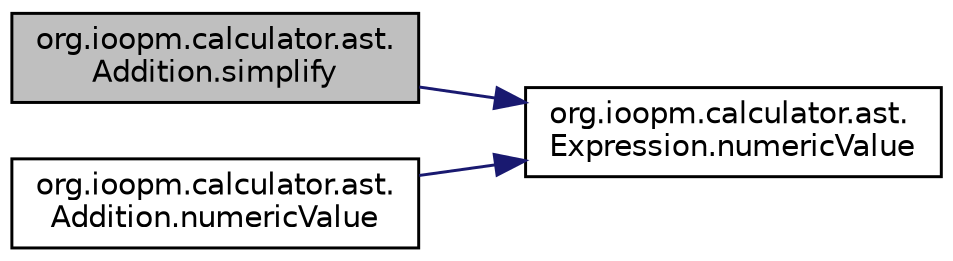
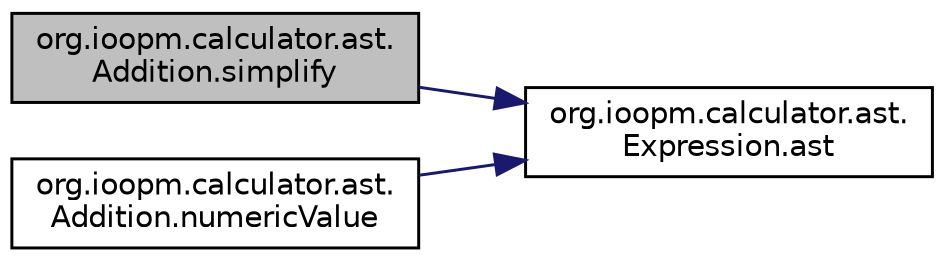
node "org.ioopm.calculator.ast. Expression.numericValue": label "org.ioopm.calculator.ast. Expression.numericValue" -> "org.ioopm.calculator.ast. Expression.ast"
